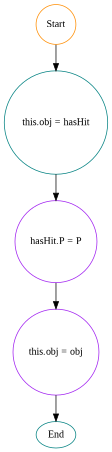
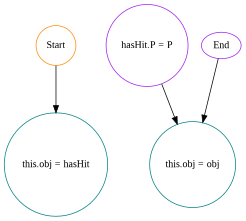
edge "this.obj = hasHit" -> "hasHit.P = P": removed
node "this.obj = obj": color purple -> teal
edge "this.obj = obj" -> "End": reversed
node "End": color teal -> purple
